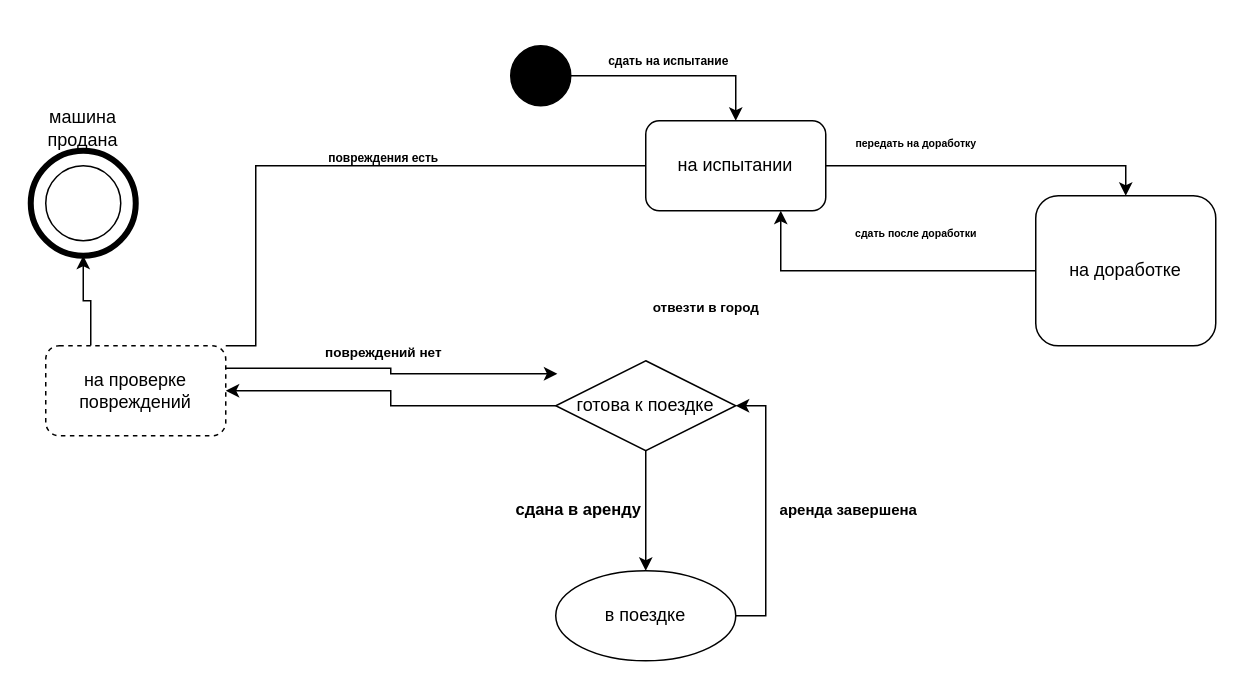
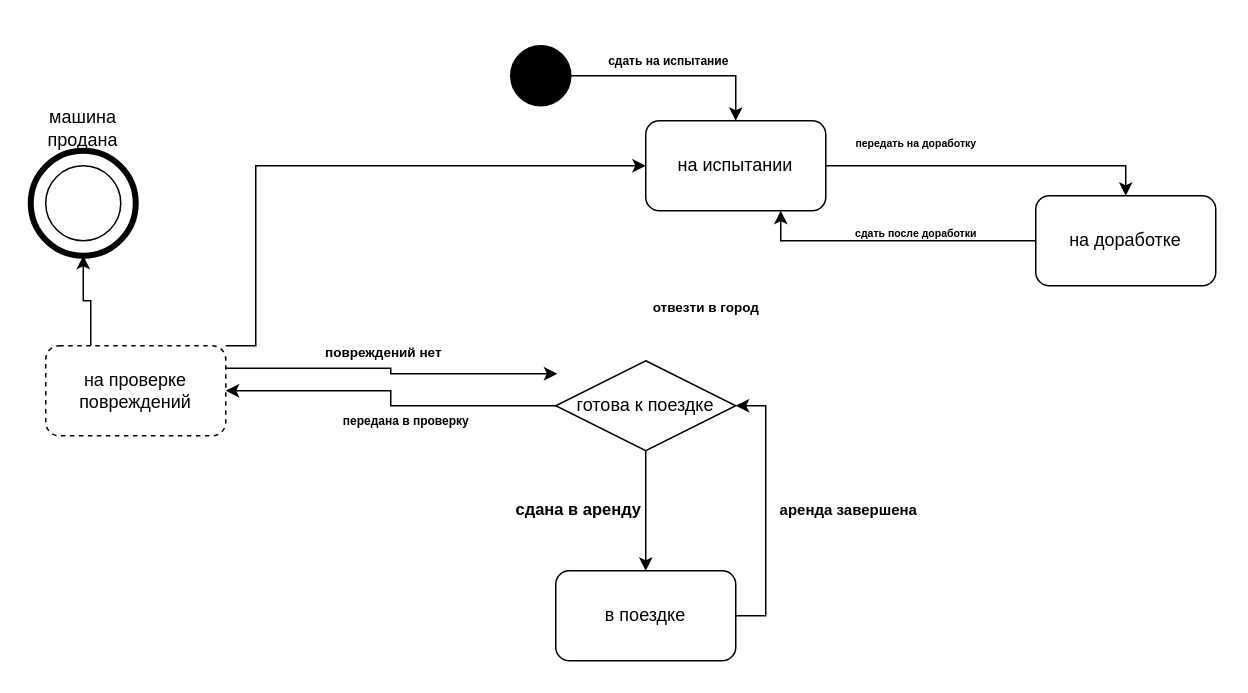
node "повреждения есть": removed
edge "на испытании" -- "на проверке повреждений": arrowhead none -> classic
node "на доработке": size 180x150 -> 180x90
node "передана в проверку": added
node "в поездке": shape ellipse -> rounded rectangle
